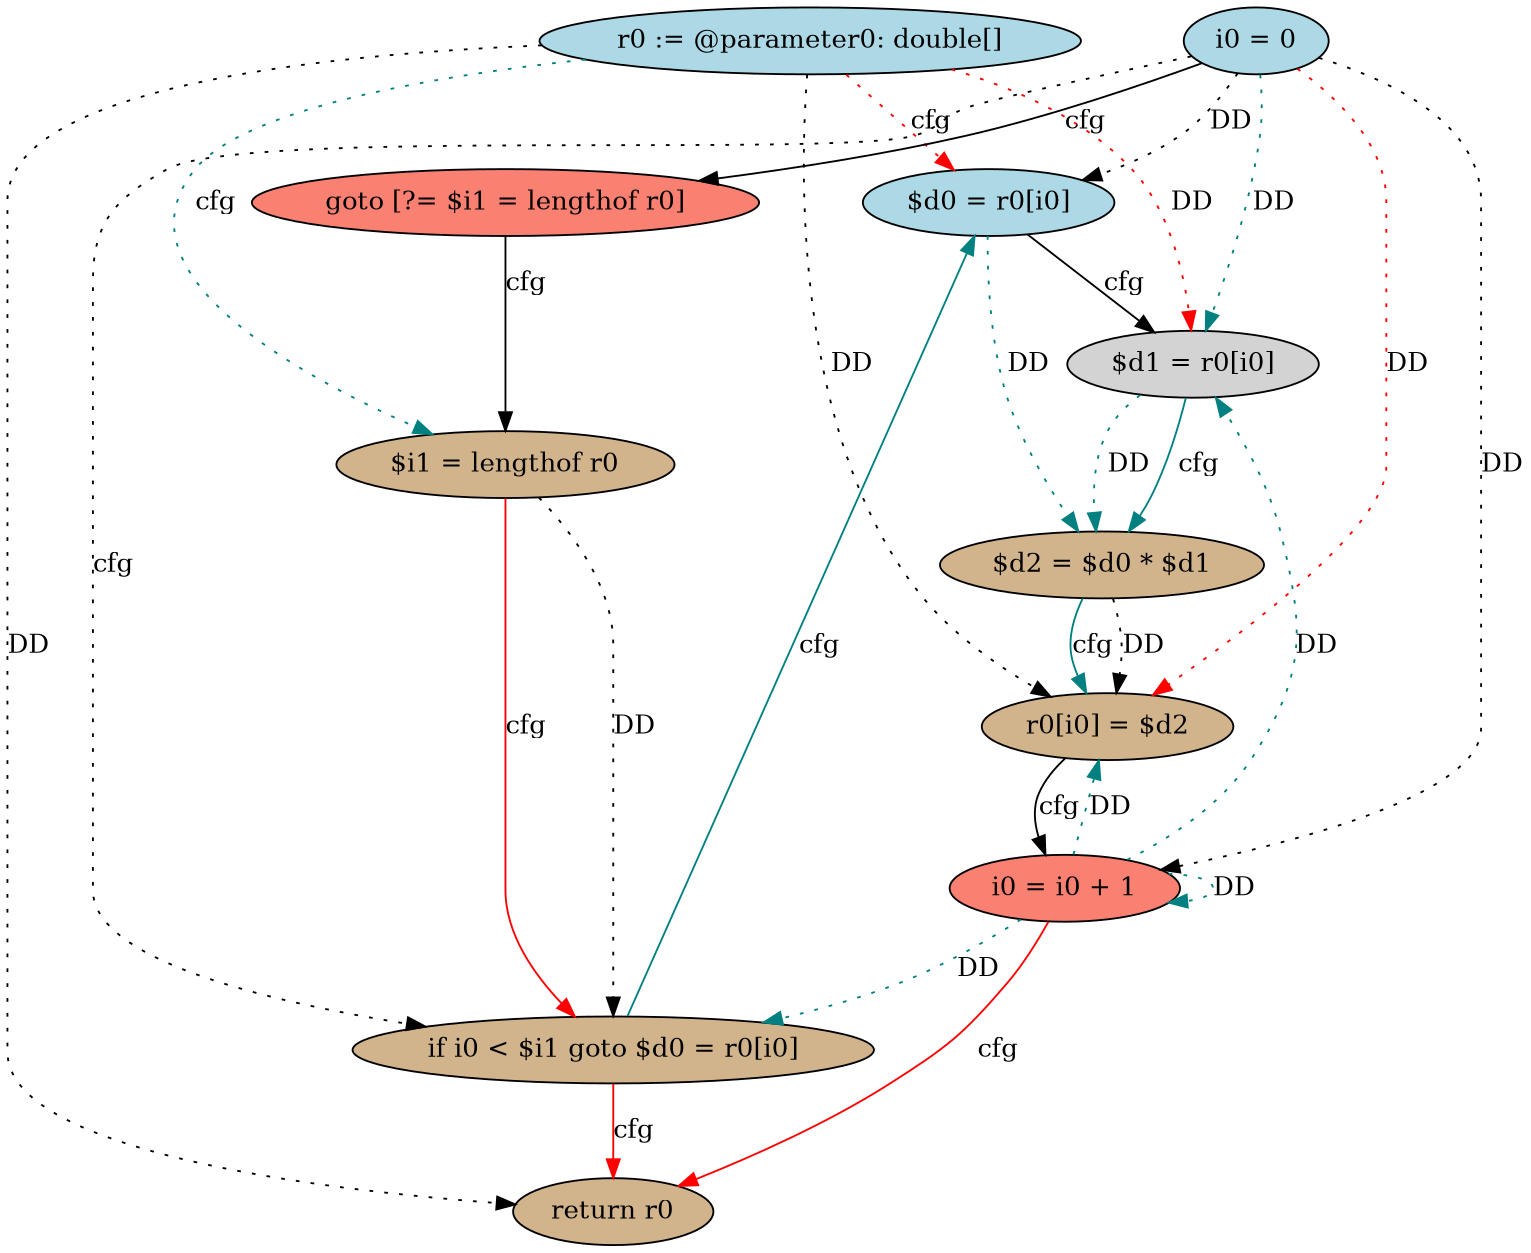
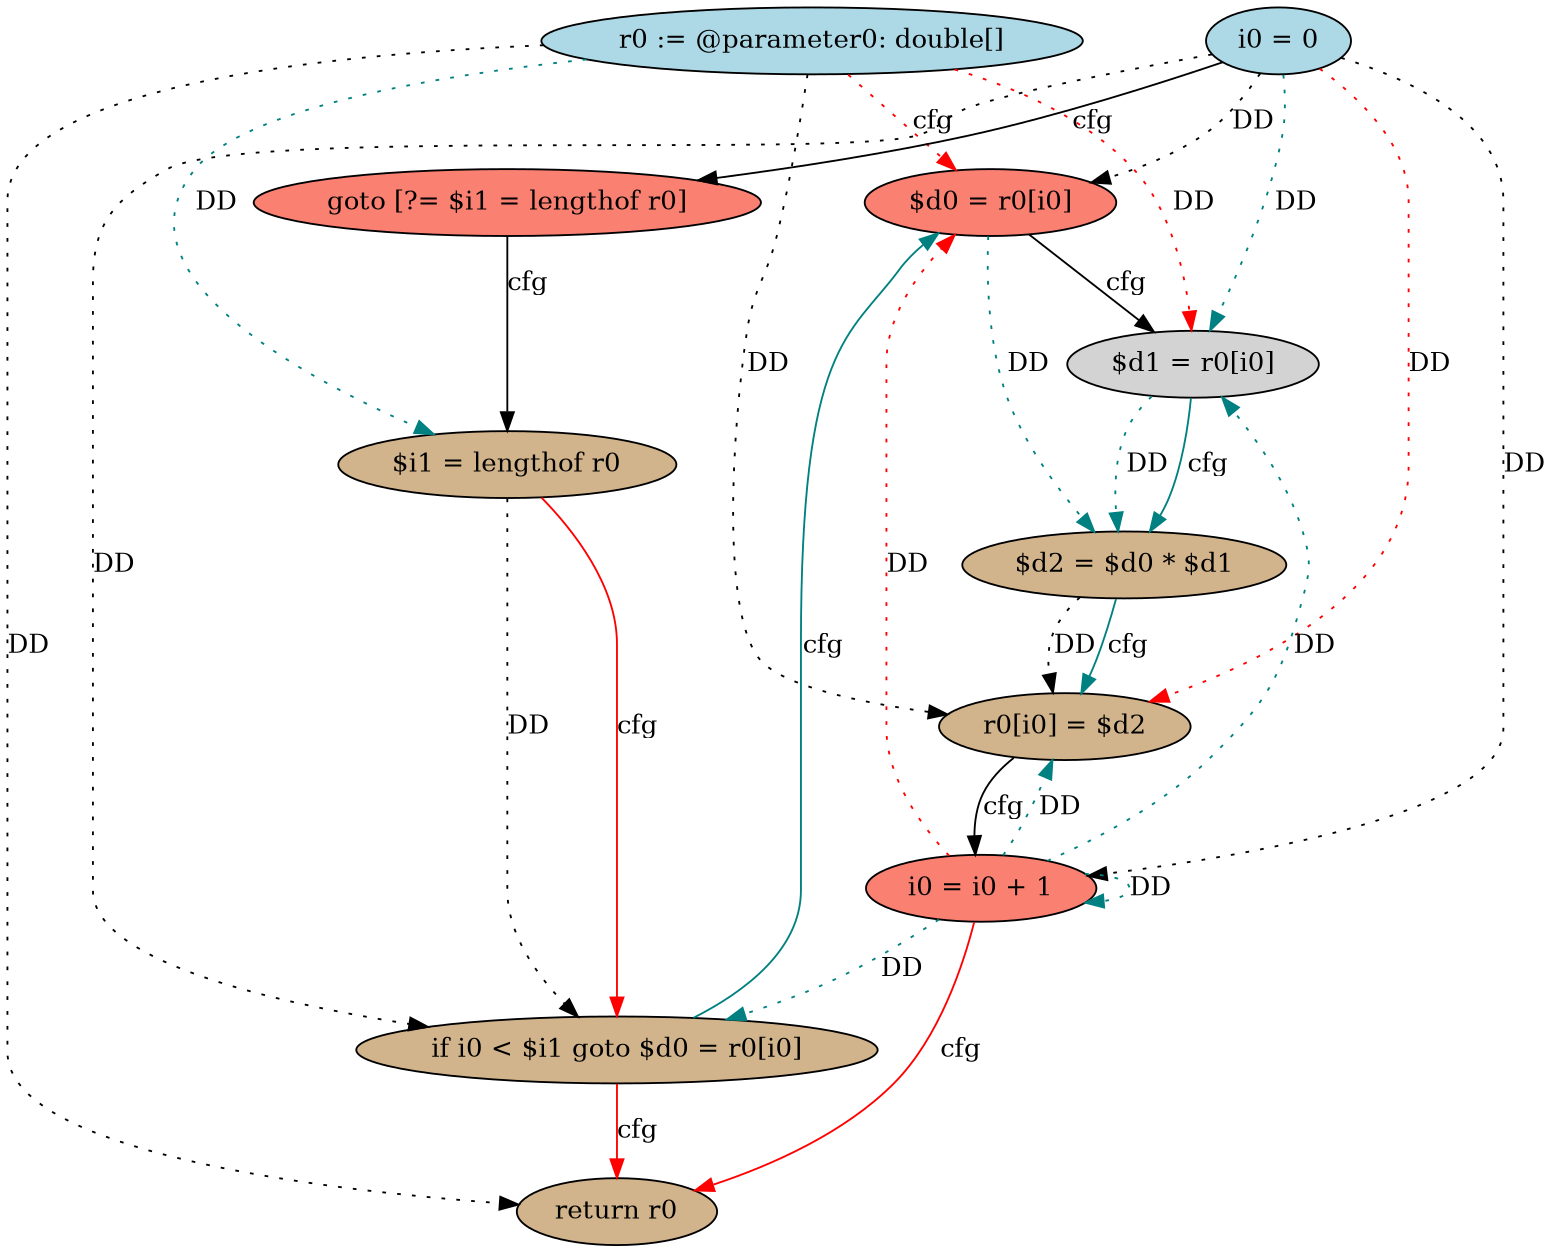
edge "r0 := @parameter0: double[]" -> "$i1 = lengthof r0": label "cfg" -> "DD"
node "$d0 = r0[i0]": fillcolor lightblue -> salmon
edge "i0 = i0 + 1" -> "$d0 = r0[i0]": added, label "DD"
edge "i0 = 0" -> "if i0 < $i1 goto $d0 = r0[i0]": label "cfg" -> "DD"
